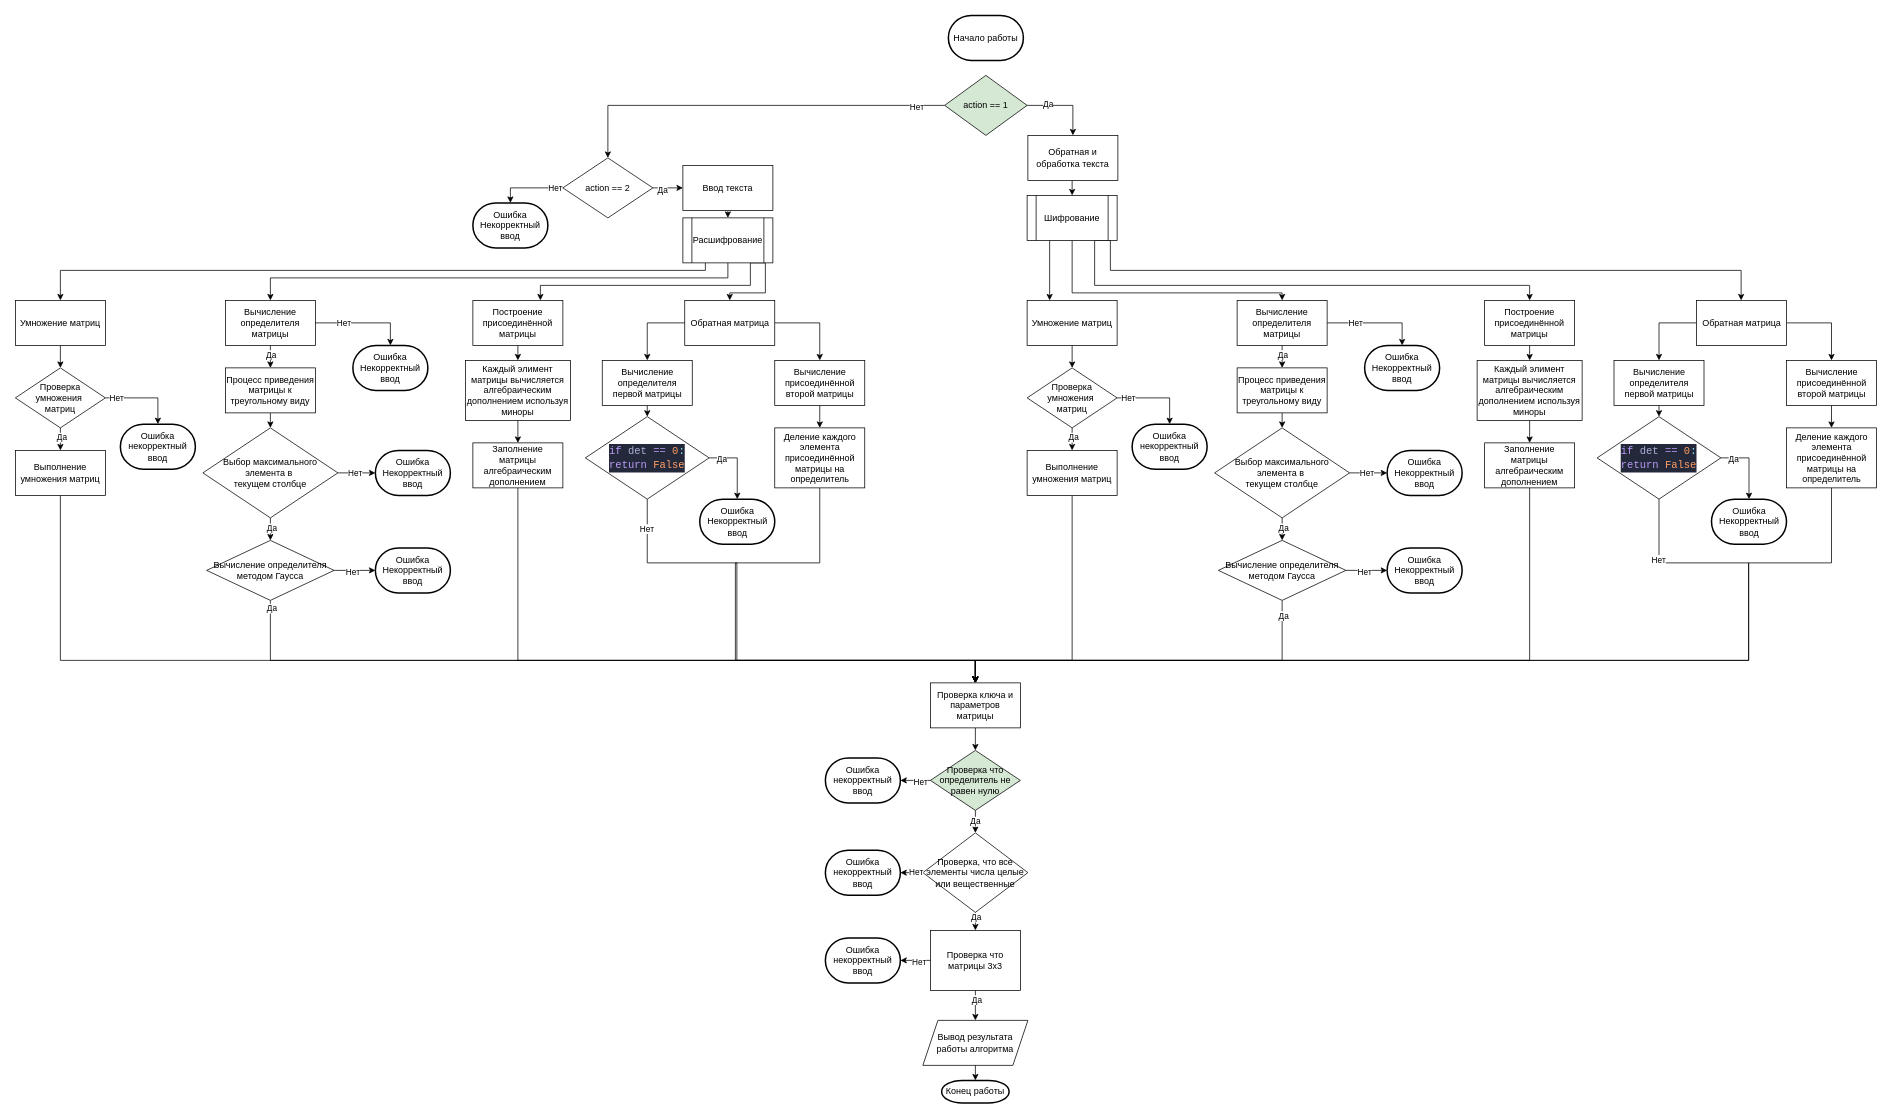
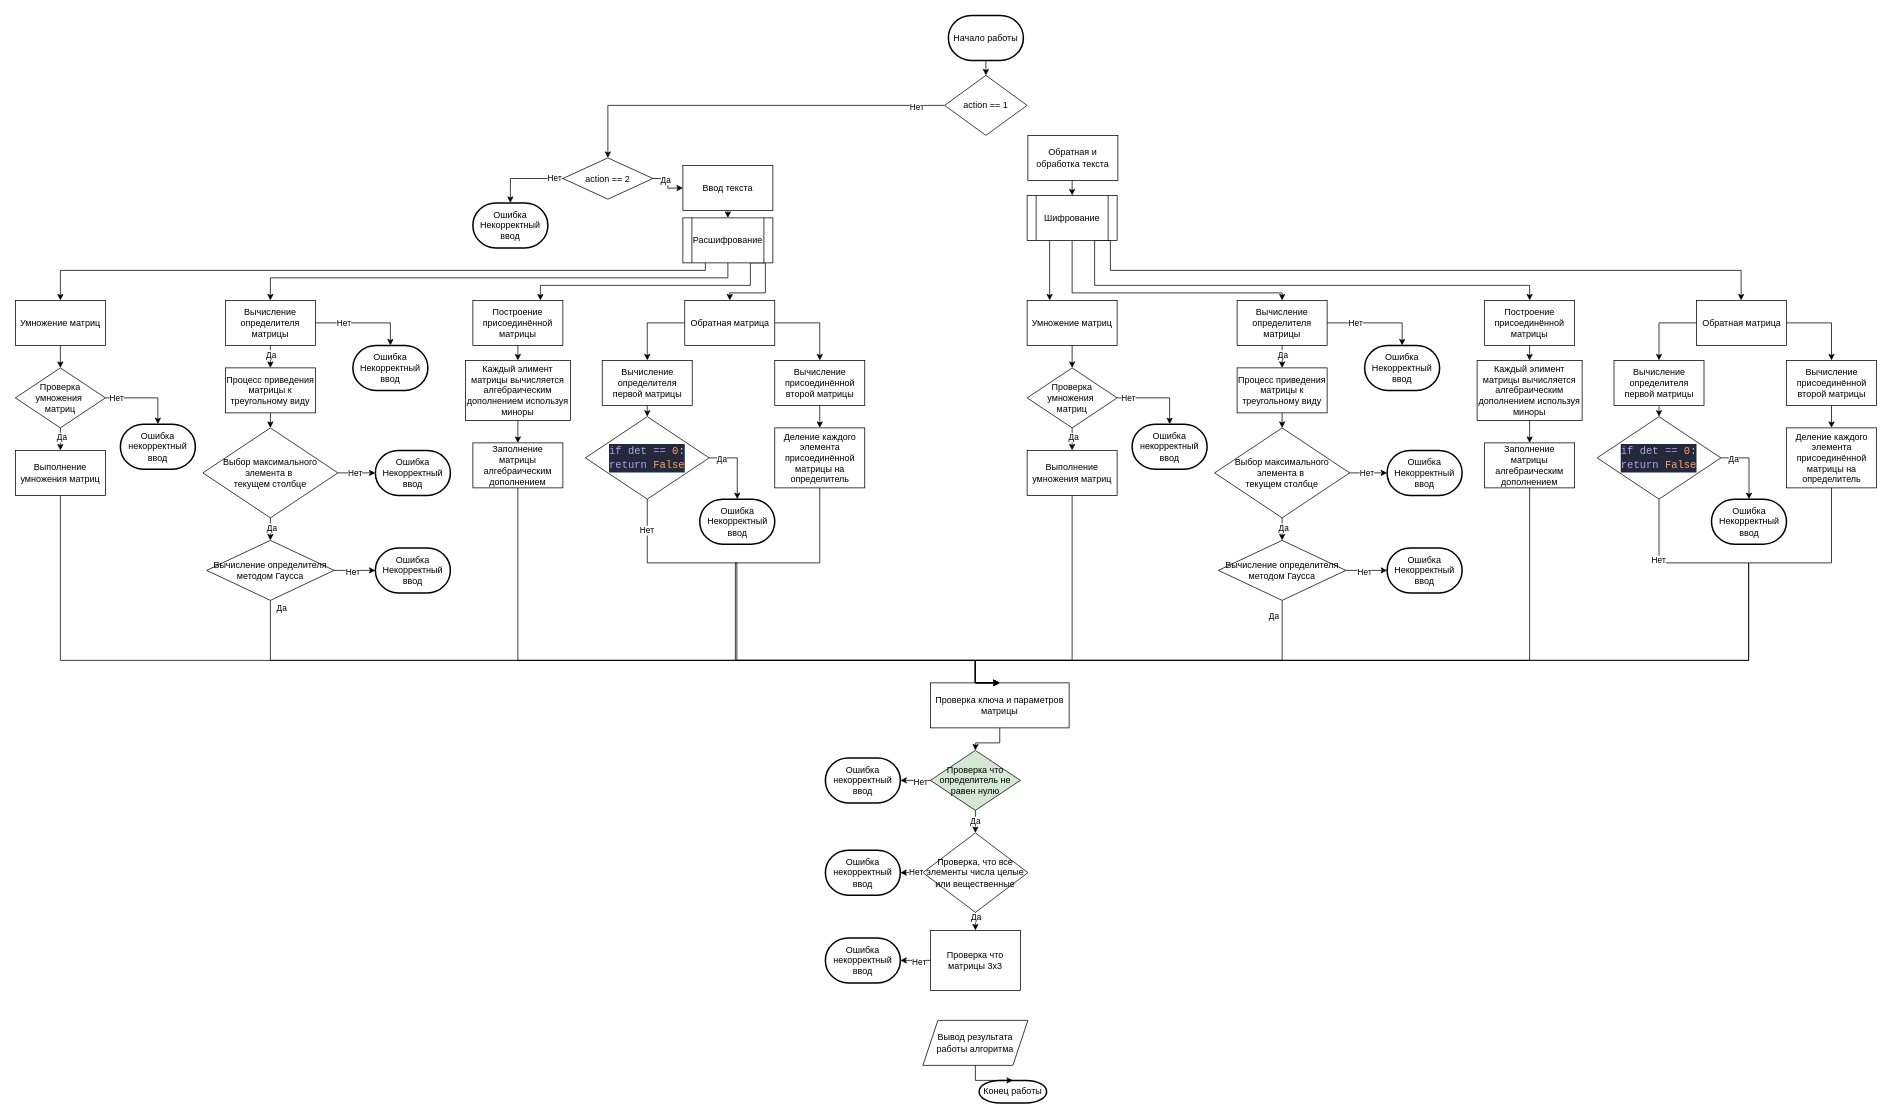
edge "Начало работы" -> "action == 1": added
node "action == 1": fillcolor #d5e8d4 -> #ffffff
edge "action == 1" -> "Обратная и обработка текста": removed, label "Да"
node "action == 2": size 90x60 -> 90x41
node "Проверка ключа и параметров матрицы": size 90x45 -> 139x45
edge "Проверка что матрицы 3х3" -> "Вывод результата работы алгоритма": removed, label "Да"
node "Конец работы": moved (975, 1092) -> (1013, 1092)
